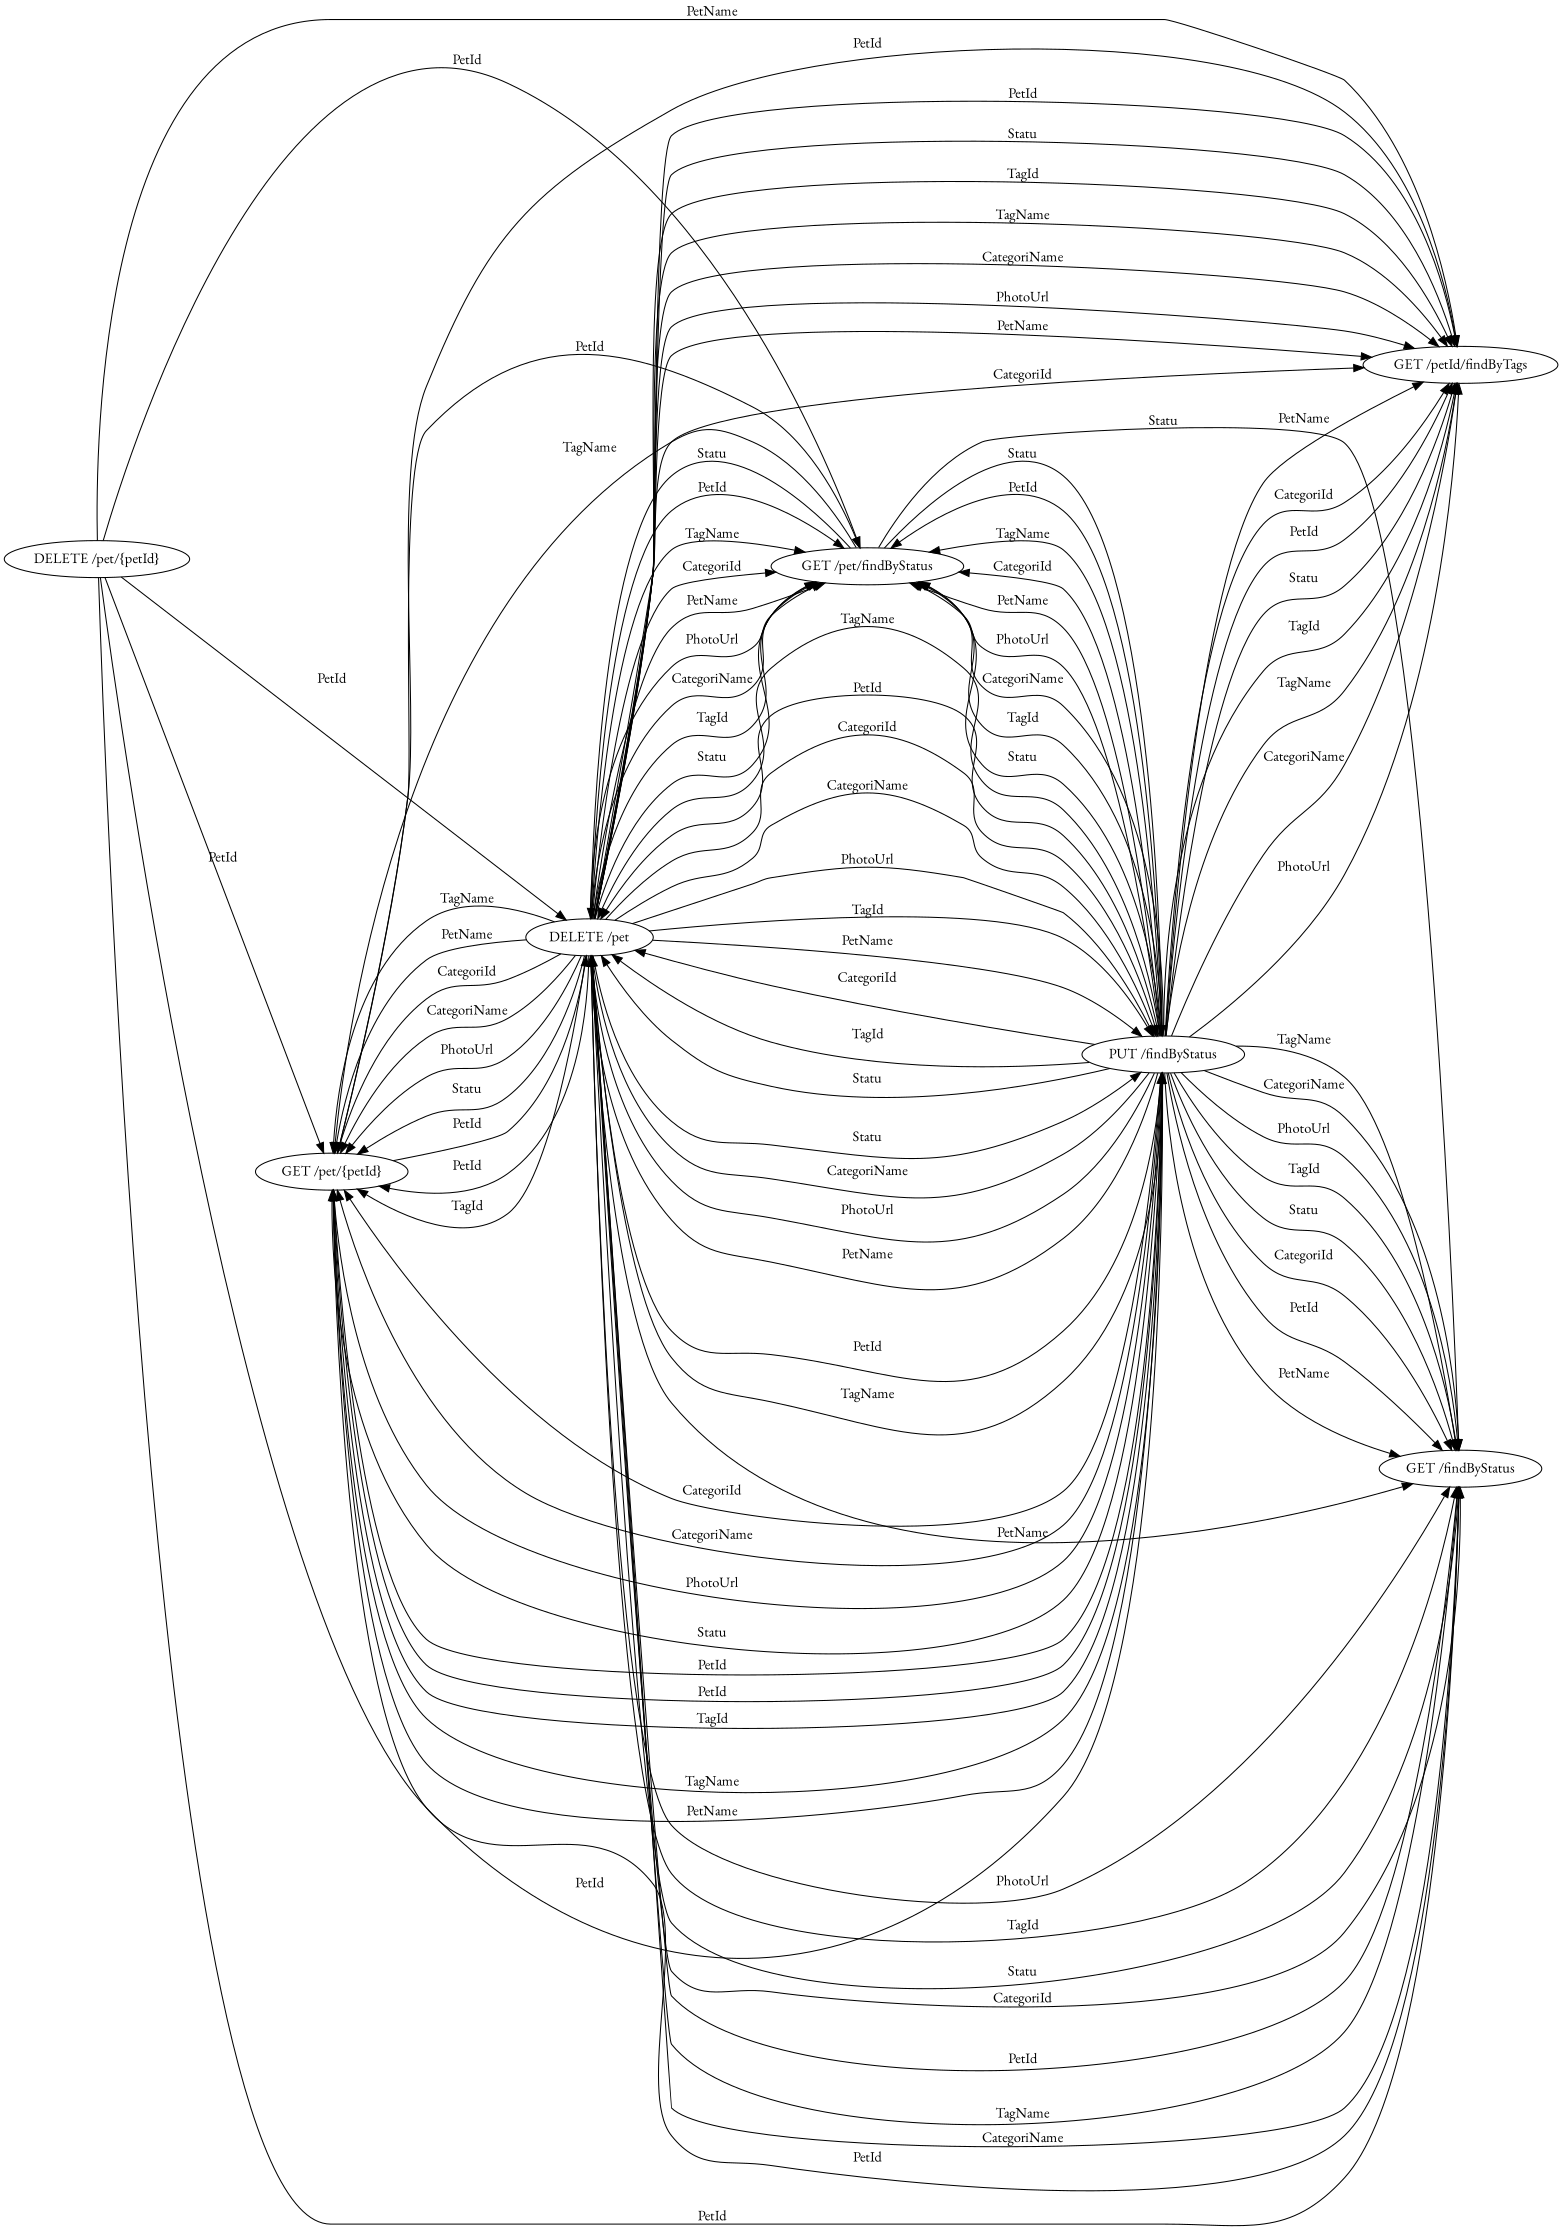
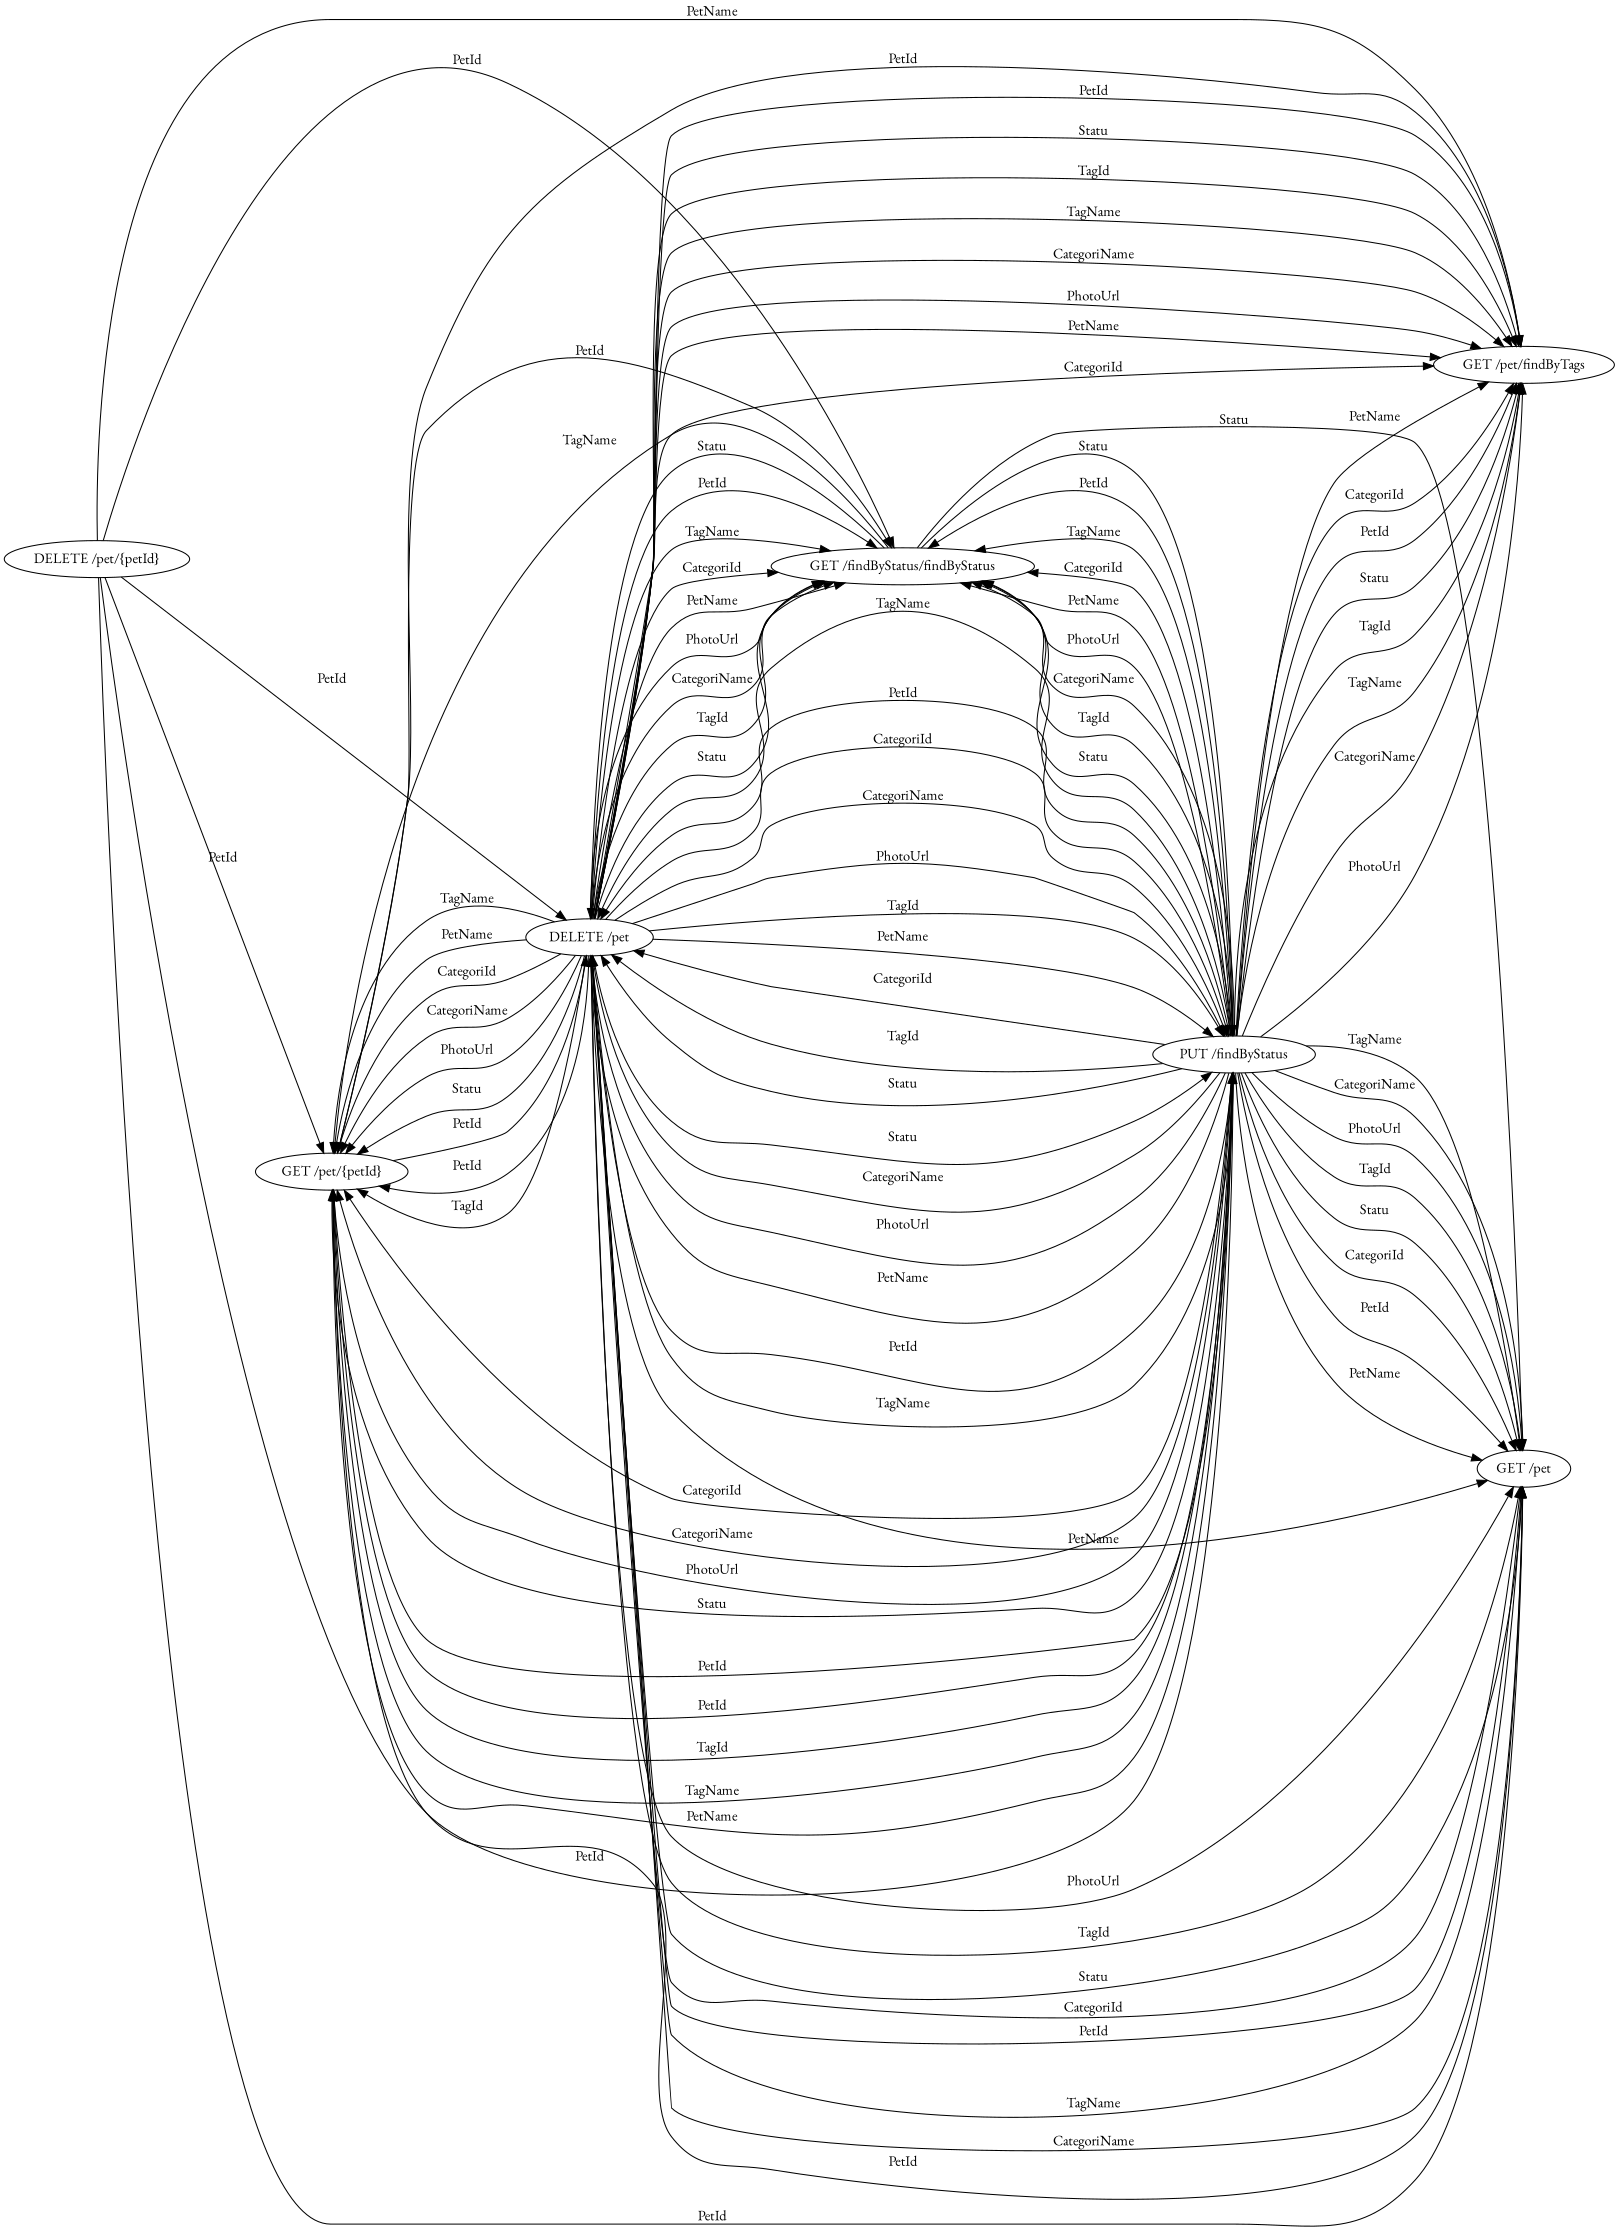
node "GET /petId/findByTags": label "GET /petId/findByTags" -> "GET /pet/findByTags"
node "GET /pet/findByStatus": label "GET /pet/findByStatus" -> "GET /findByStatus/findByStatus"
node "GET /findByStatus": label "GET /findByStatus" -> "GET /pet"
